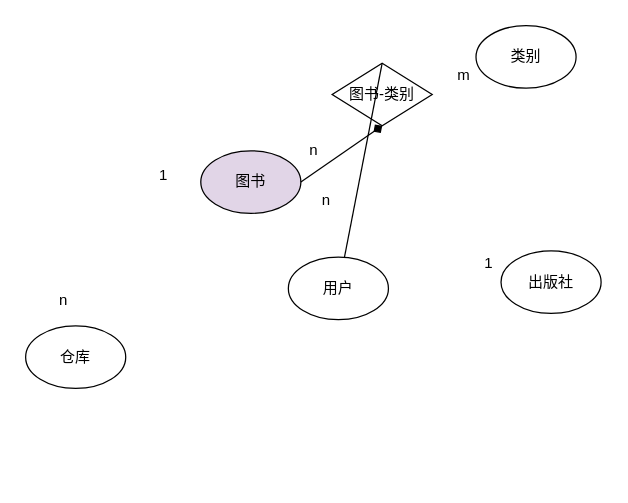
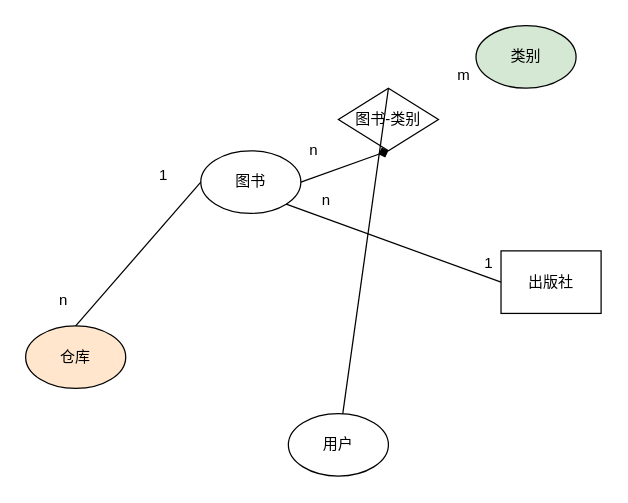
node "类别": fillcolor #ffffff -> #d5e8d4
node "图书-类别": moved (382, 94) -> (388, 119)
node "图书": fillcolor #e1d5e7 -> #ffffff
edge "图书" -- "出版社": added
edge "图书" -- "仓库": added
node "出版社": shape ellipse -> rectangle
node "用户": moved (338, 288) -> (338, 444)
node "仓库": fillcolor #ffffff -> #ffe6cc
